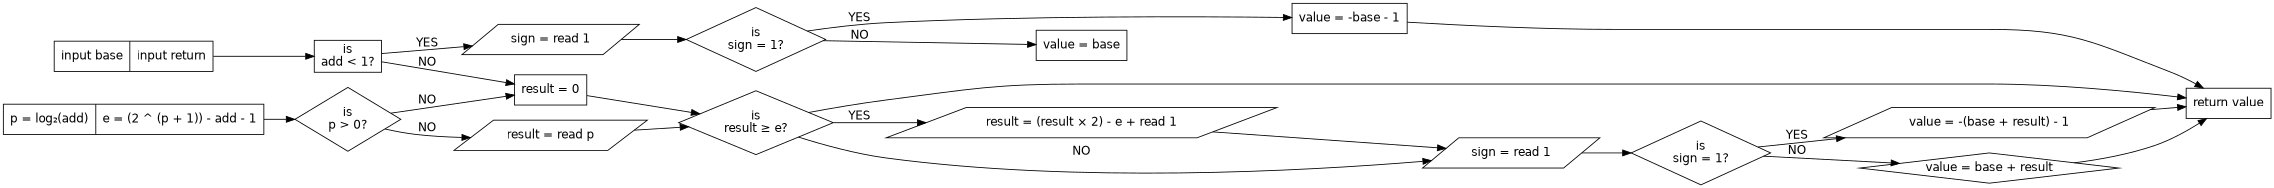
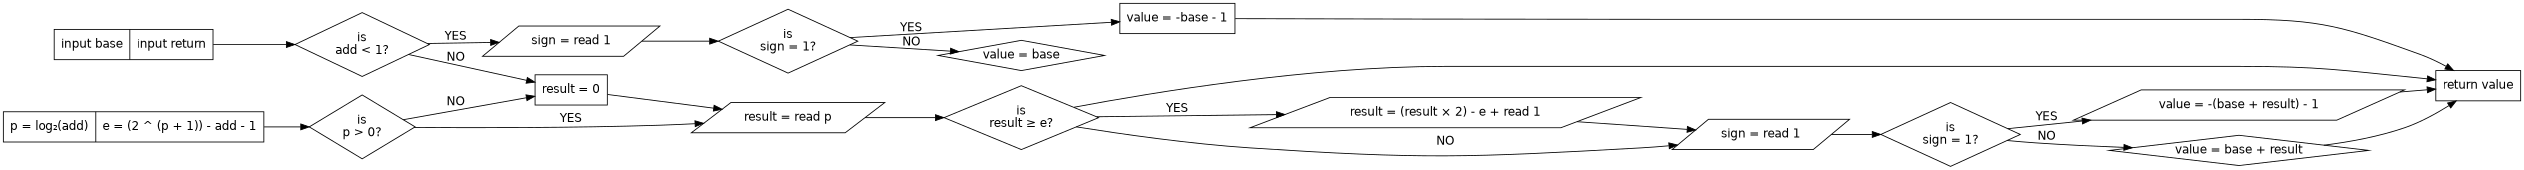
node "value = base": shape box -> diamond
node "is add < 1?": shape box -> diamond
edge "result = 0" -> "is result ≥ e?": now "result = 0" -> "result = read p"
edge "is p > 0?" -> "result = read p": label "NO" -> "YES"
